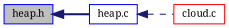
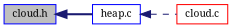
node "heap.h": label "heap.h" -> "cloud.h"
